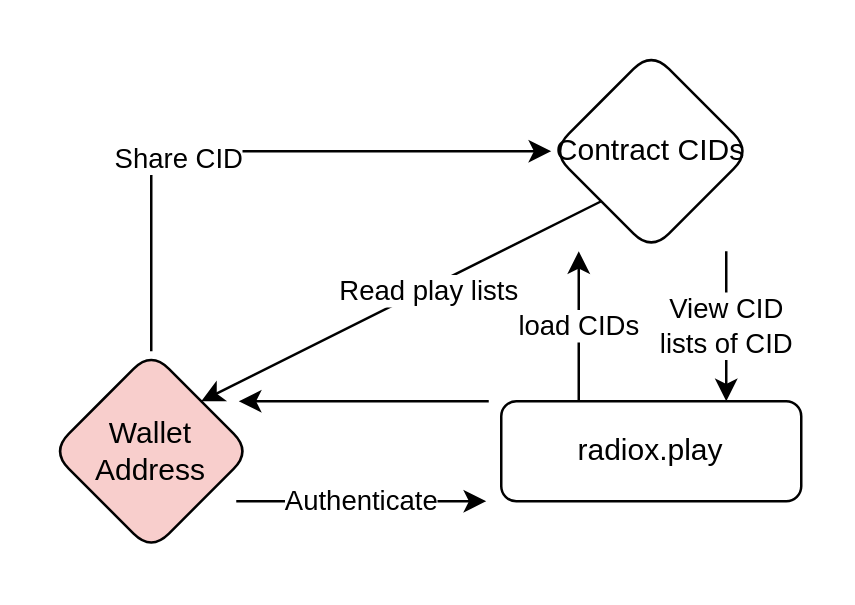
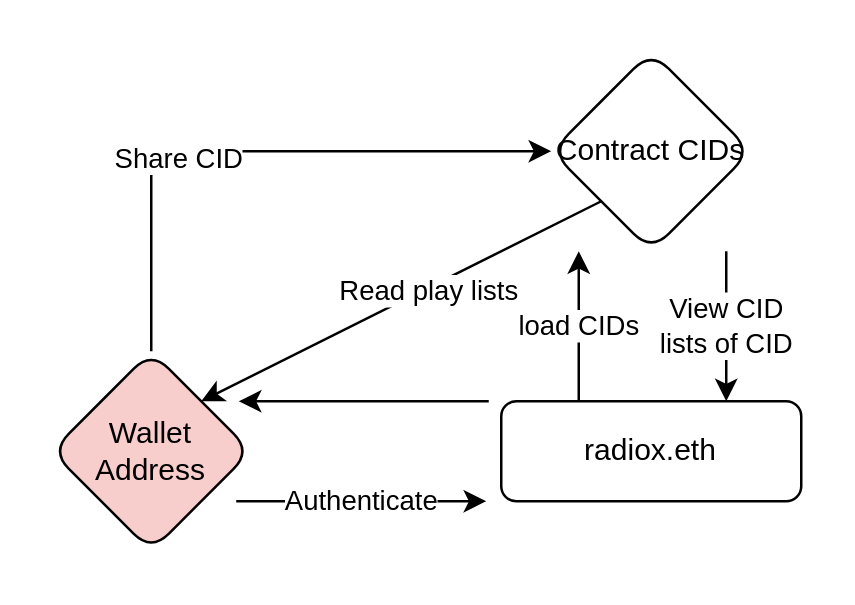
node "radiox.play": label "radiox.play" -> "radiox.eth"
